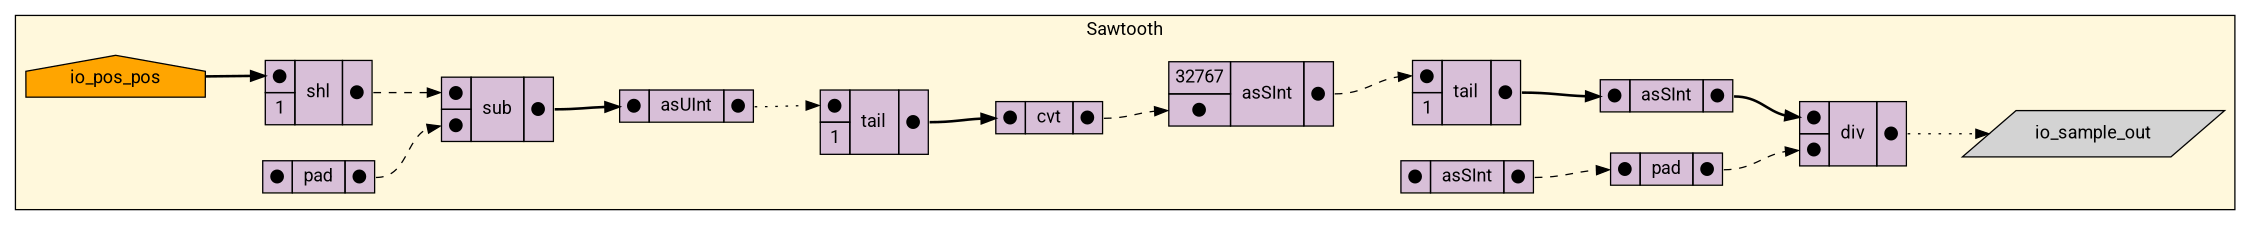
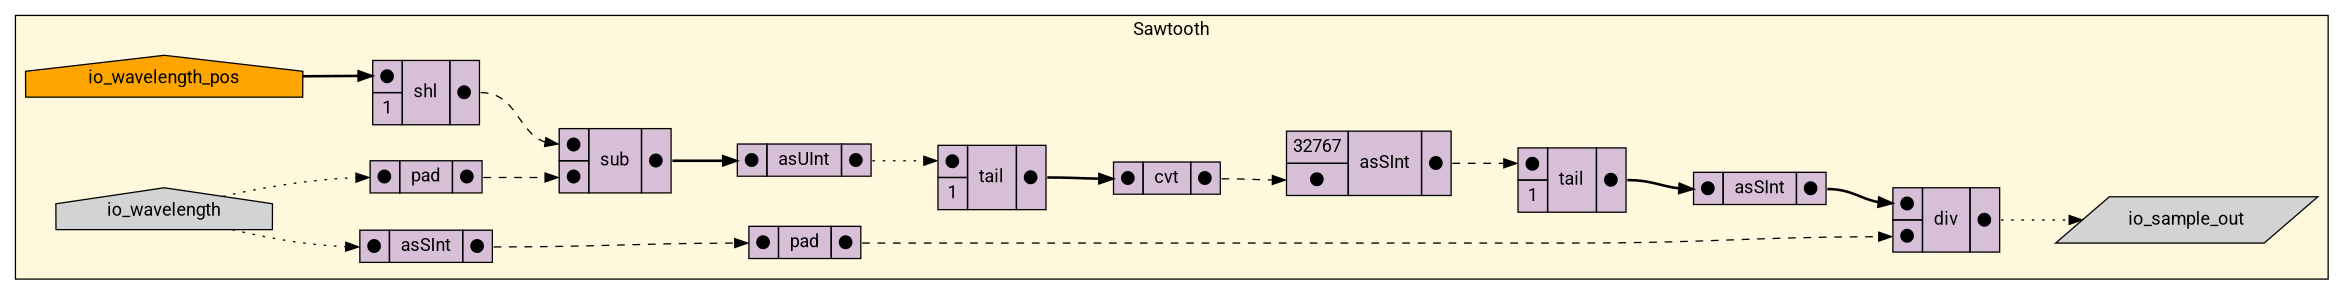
node "io_pos_pos": label "io_pos_pos" -> "io_wavelength_pos"
node "io_wavelength": added
